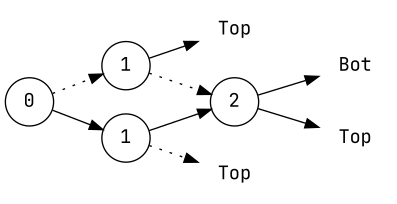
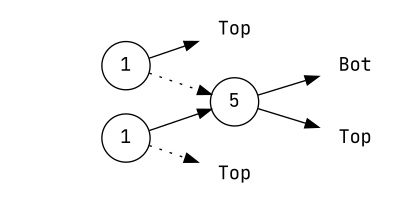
node "0": removed
node "2": label "2" -> "5"
